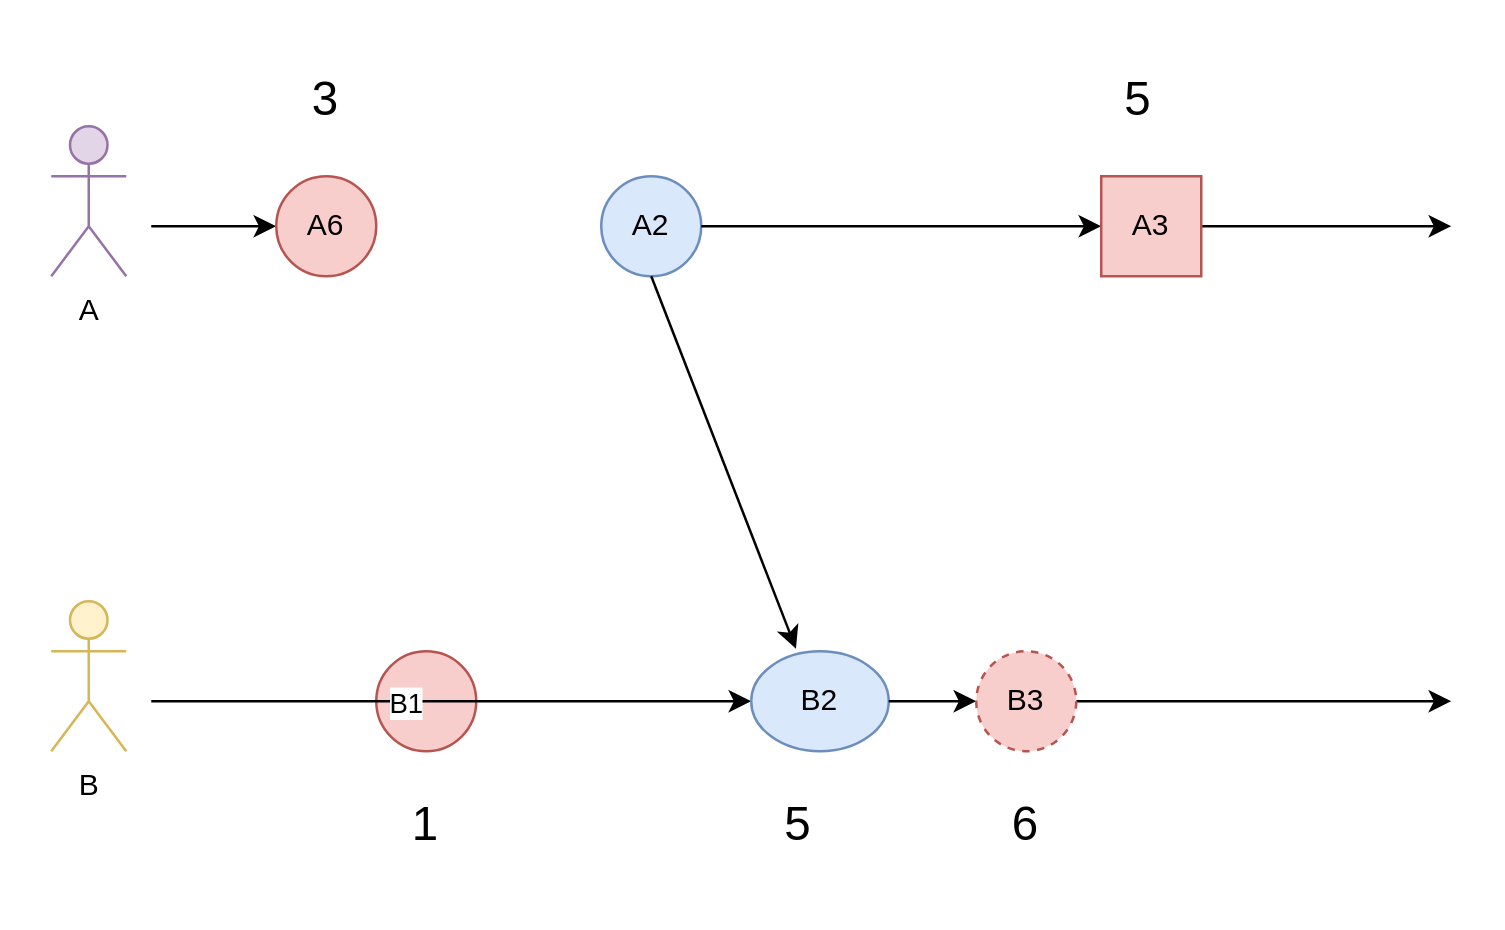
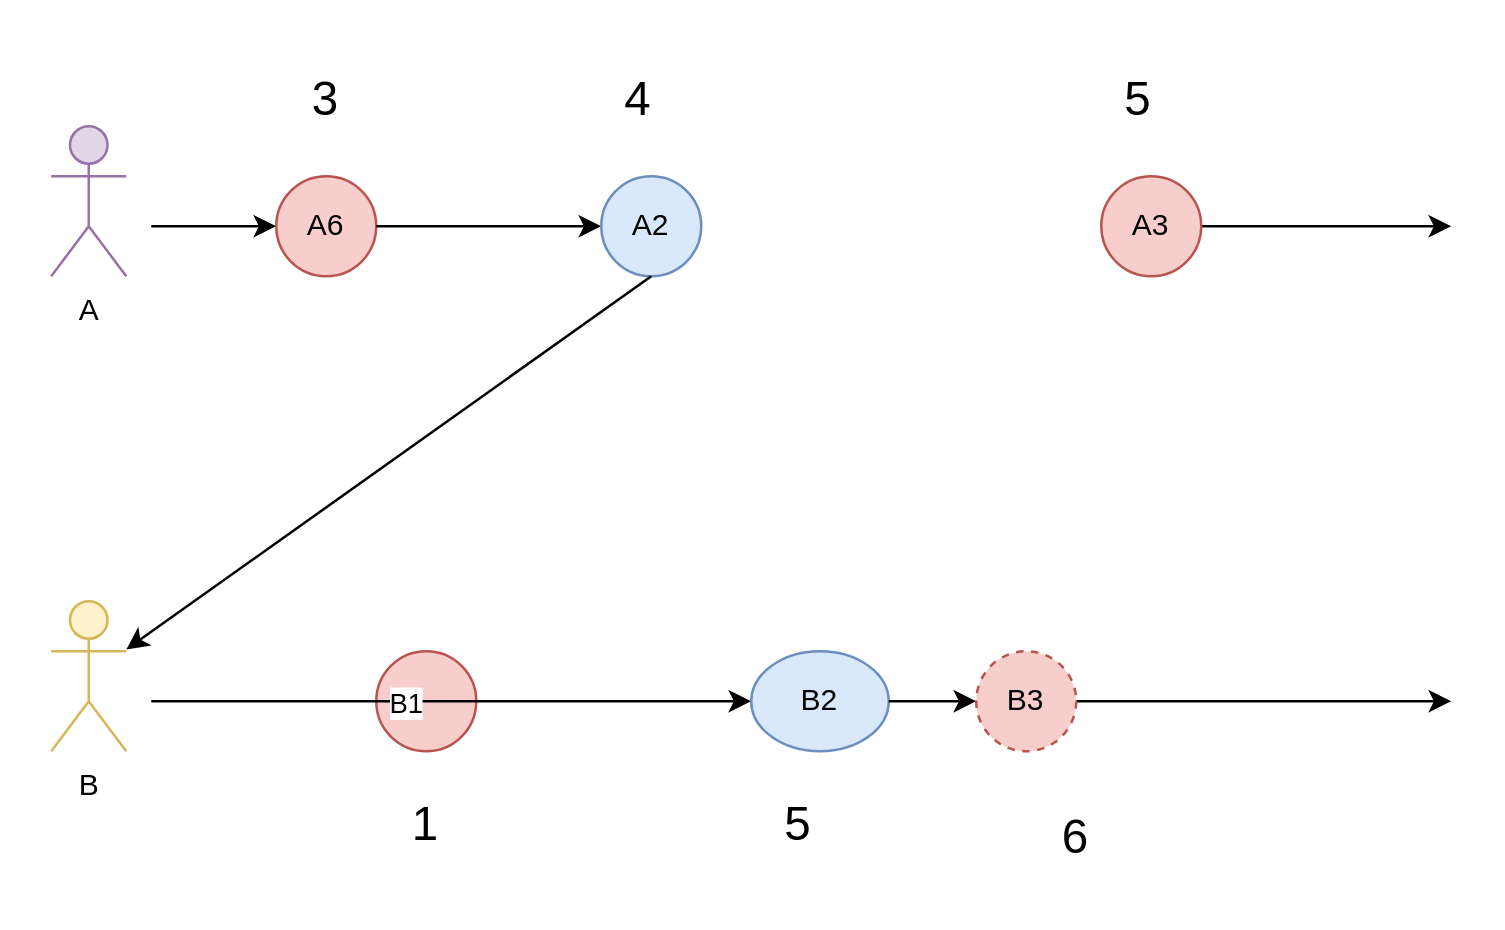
node "4": added
edge "A6" -> "A2": added
edge "A2" -> "A3": removed
node "A3": shape rectangle -> ellipse
edge "A2" -> "B2": now "A2" -> "B"
node "6": moved (1026, 826) -> (1076, 839)
